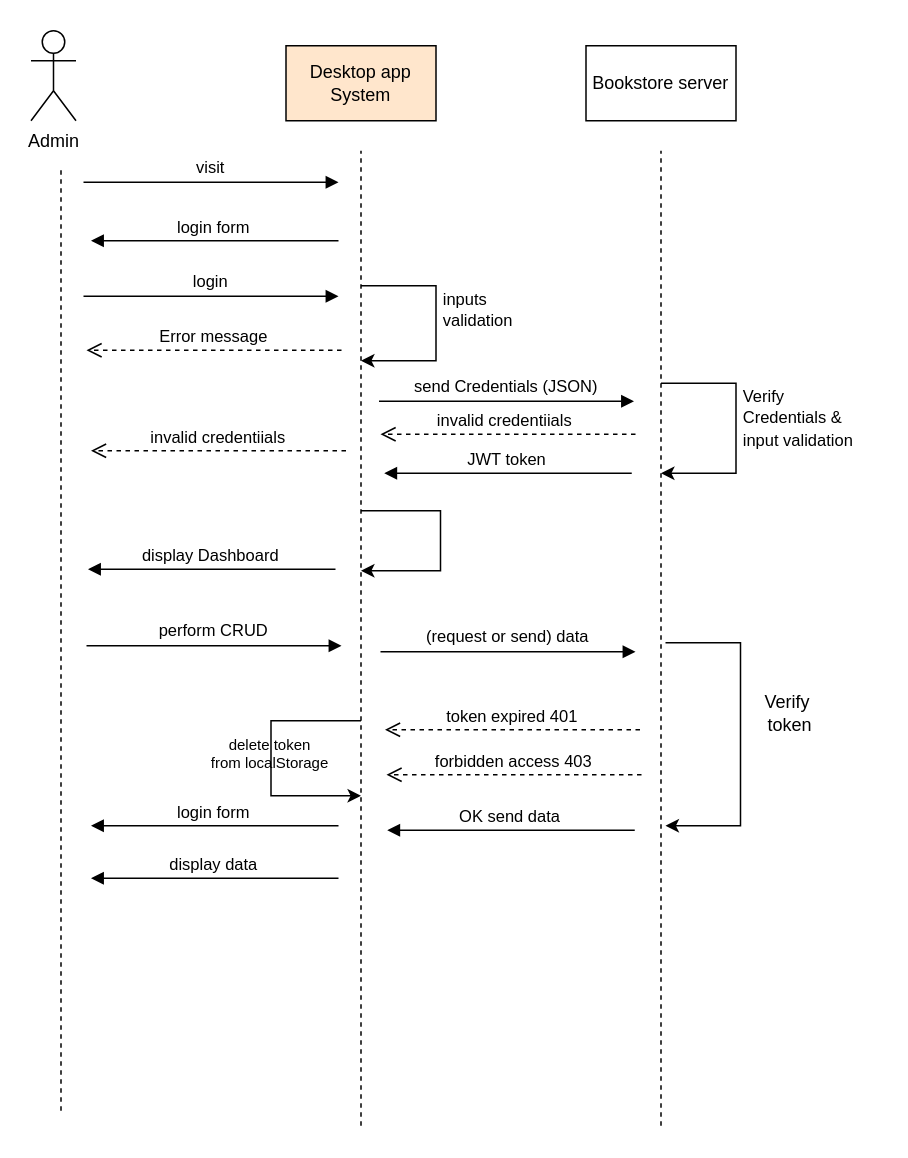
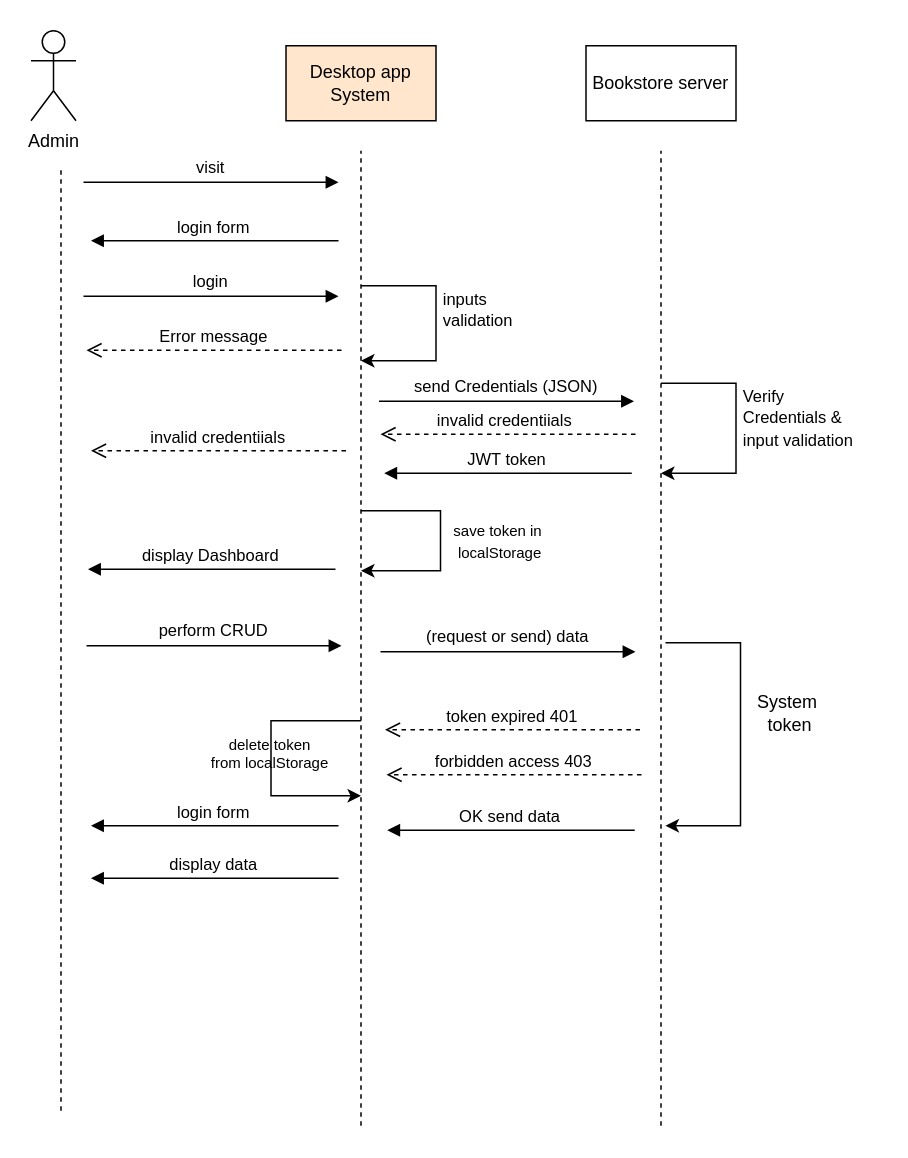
node "save token in localStorage": added
node "Verify token": label "Verify token" -> "System token"
